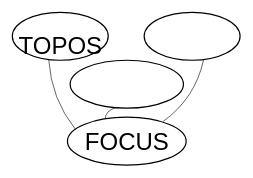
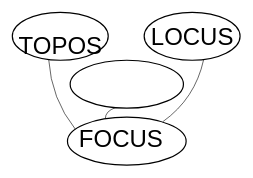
node "LOCUS": added
node "FOCUS": moved (127, 141) -> (121, 138)
